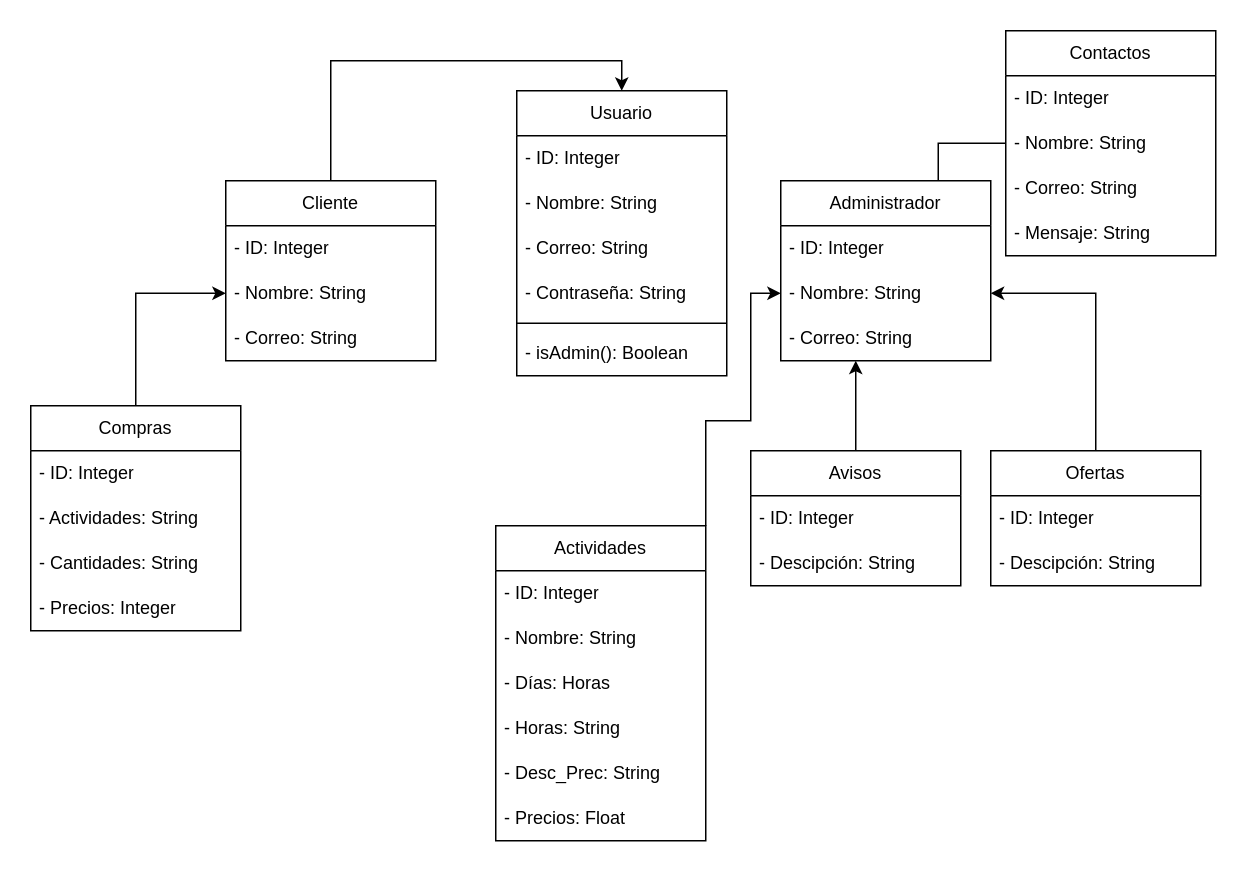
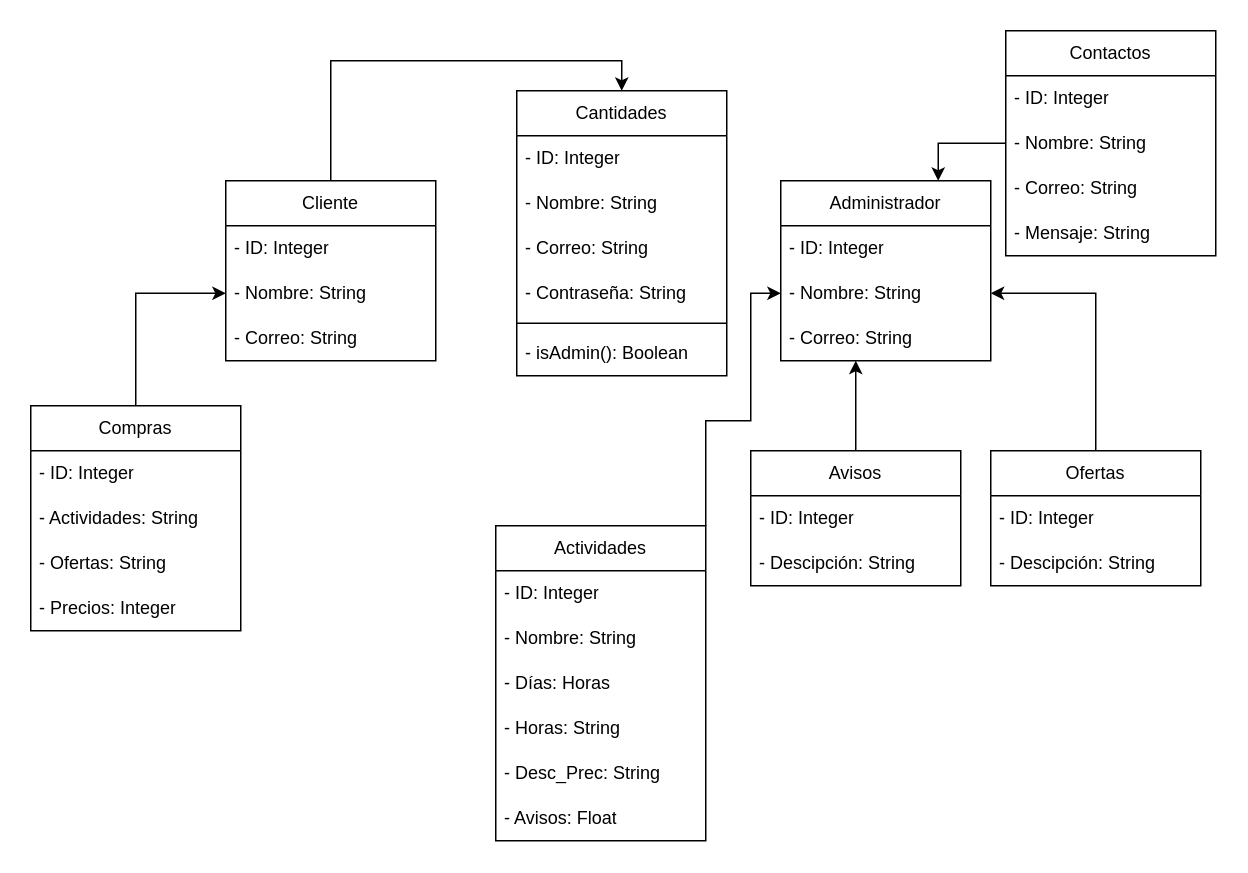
node "Usuario": label "Usuario" -> "Cantidades"
edge "Contactos" -- "Administrador": arrowhead none -> classic
node "- Cantidades: String": label "- Cantidades: String" -> "- Ofertas: String"
node "- Precios: Float": label "- Precios: Float" -> "- Avisos: Float"
